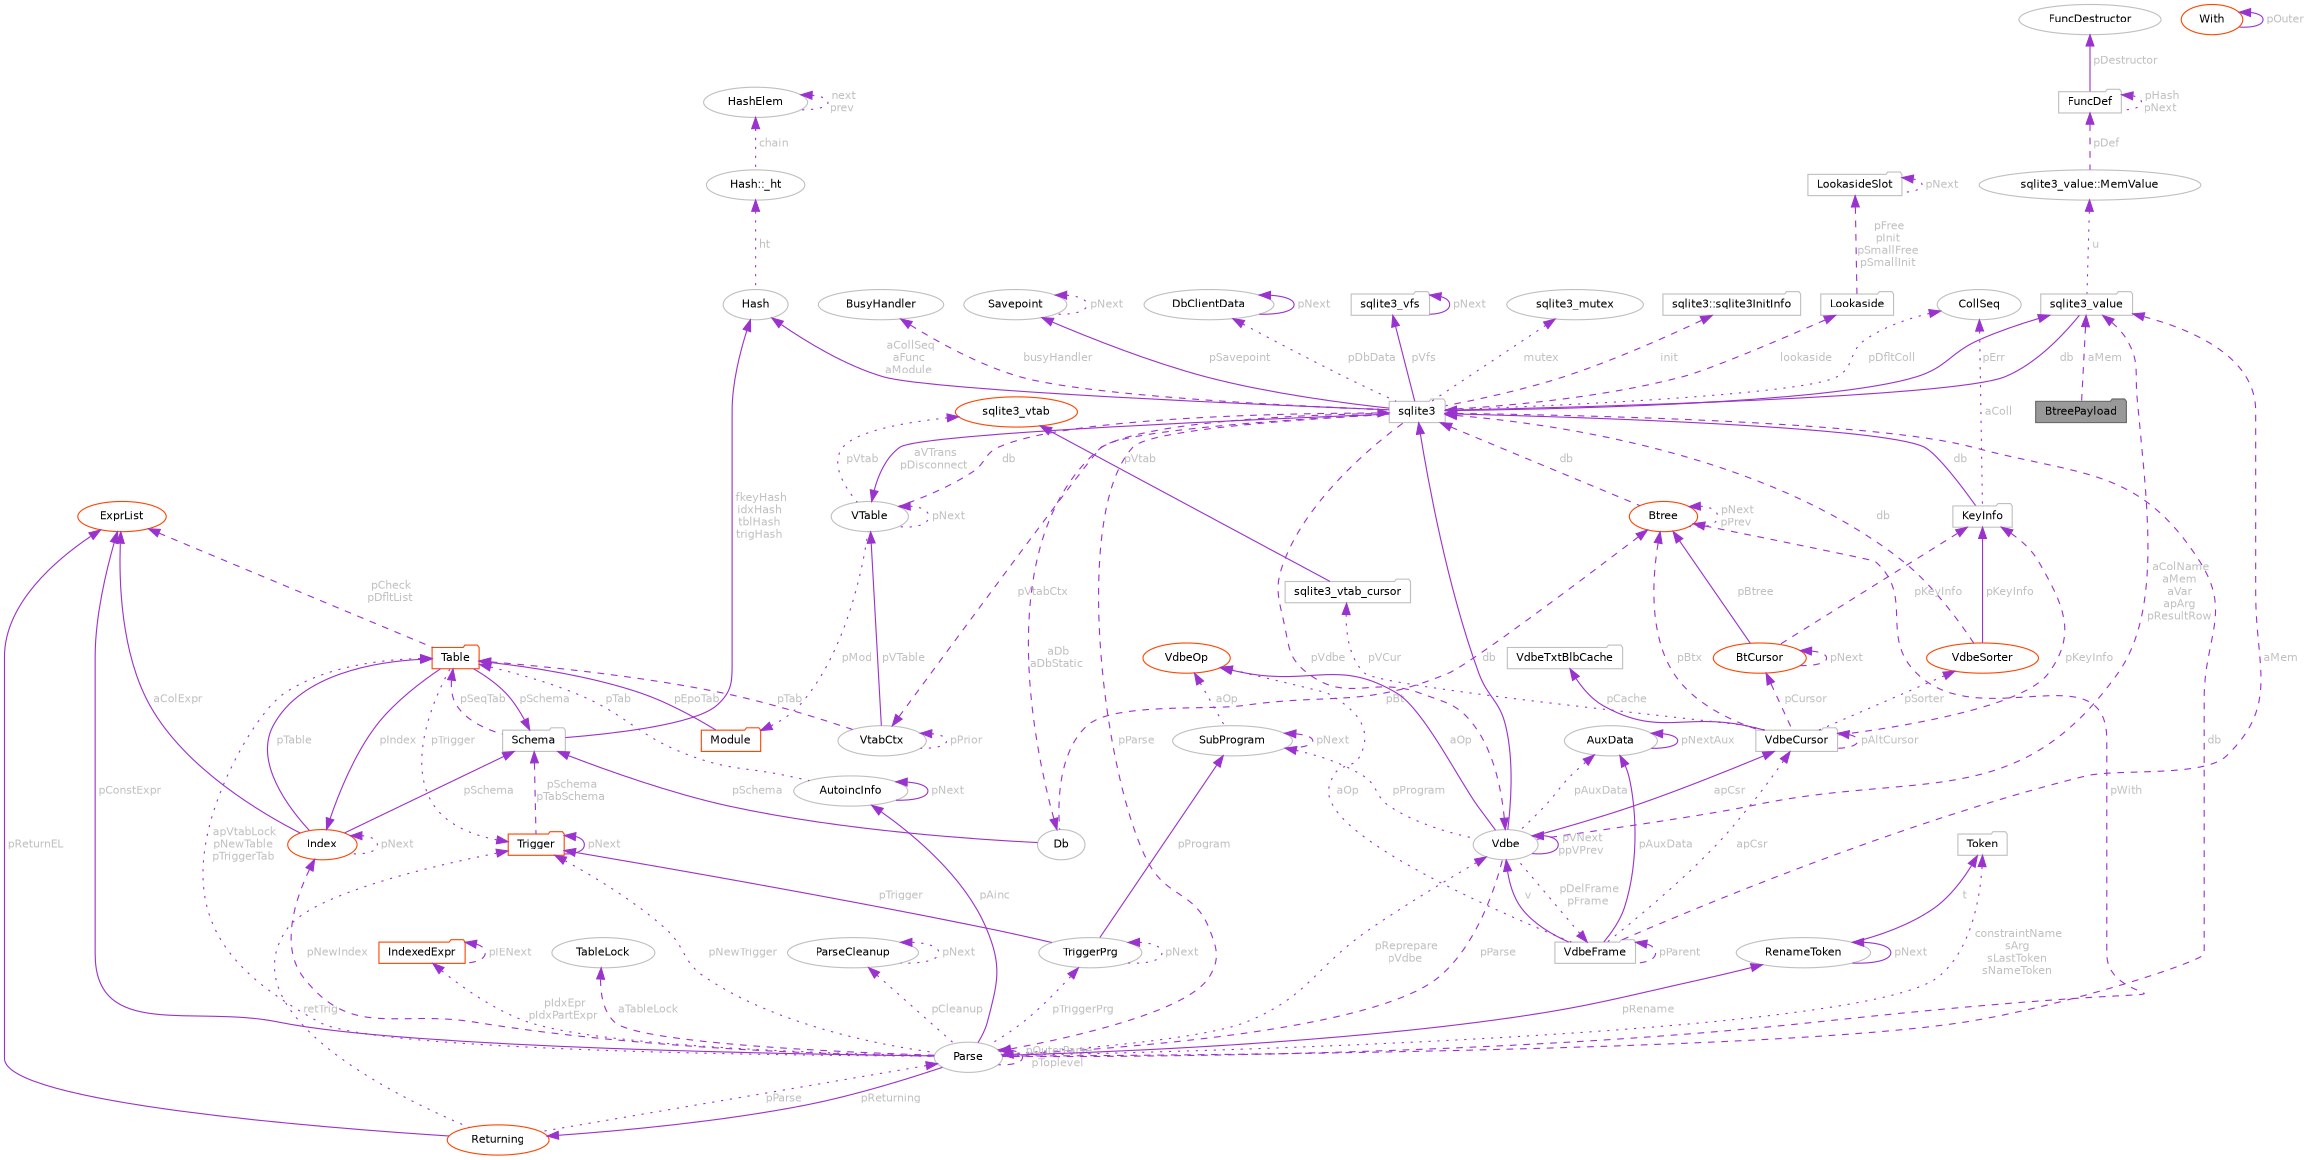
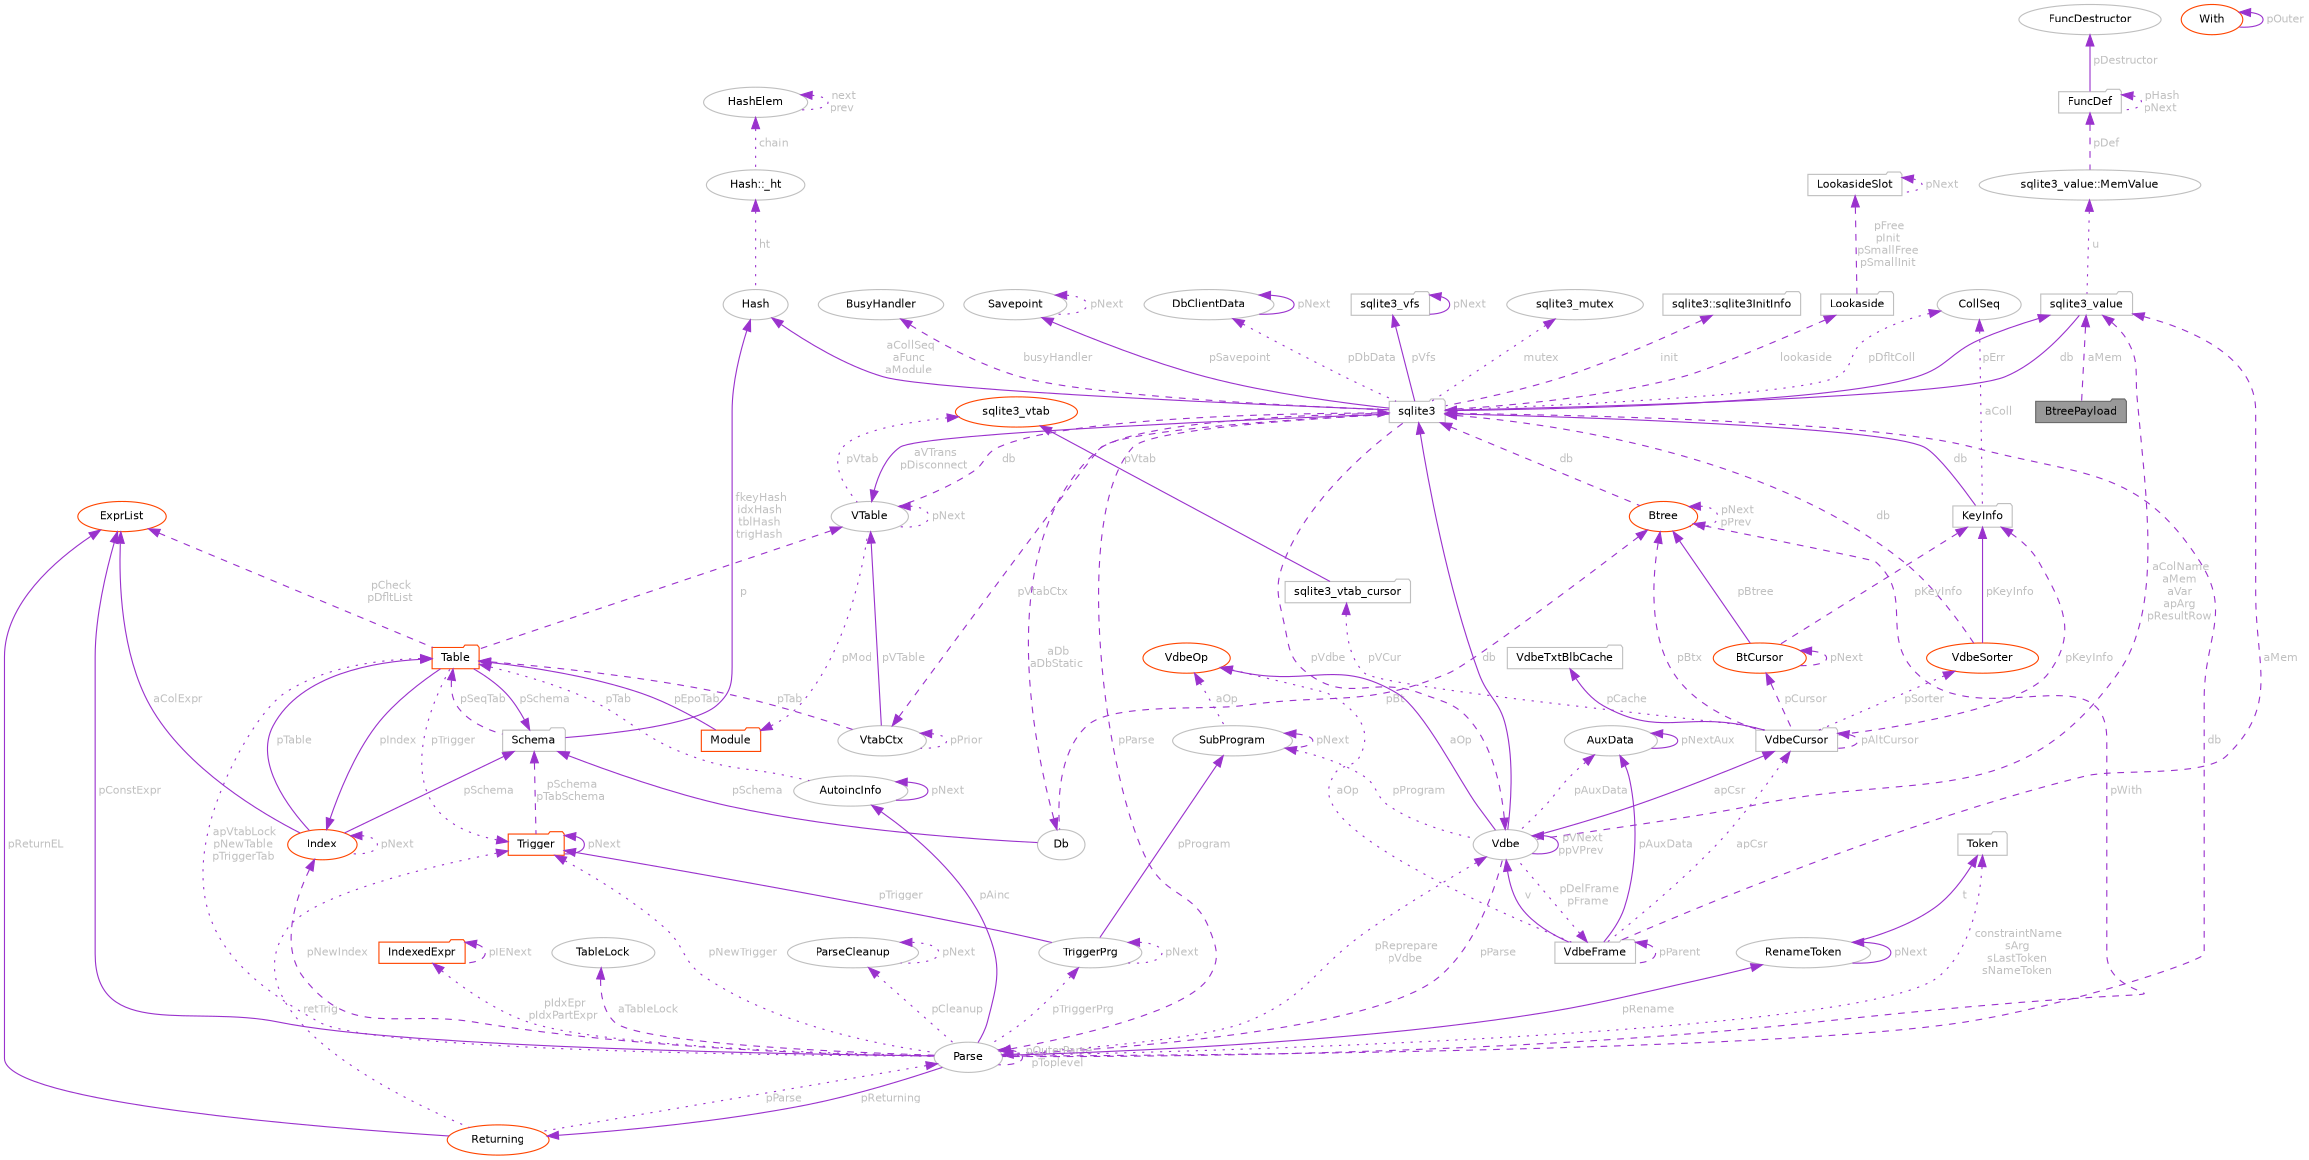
edge "Table" -> "VTable": added, label "p"
